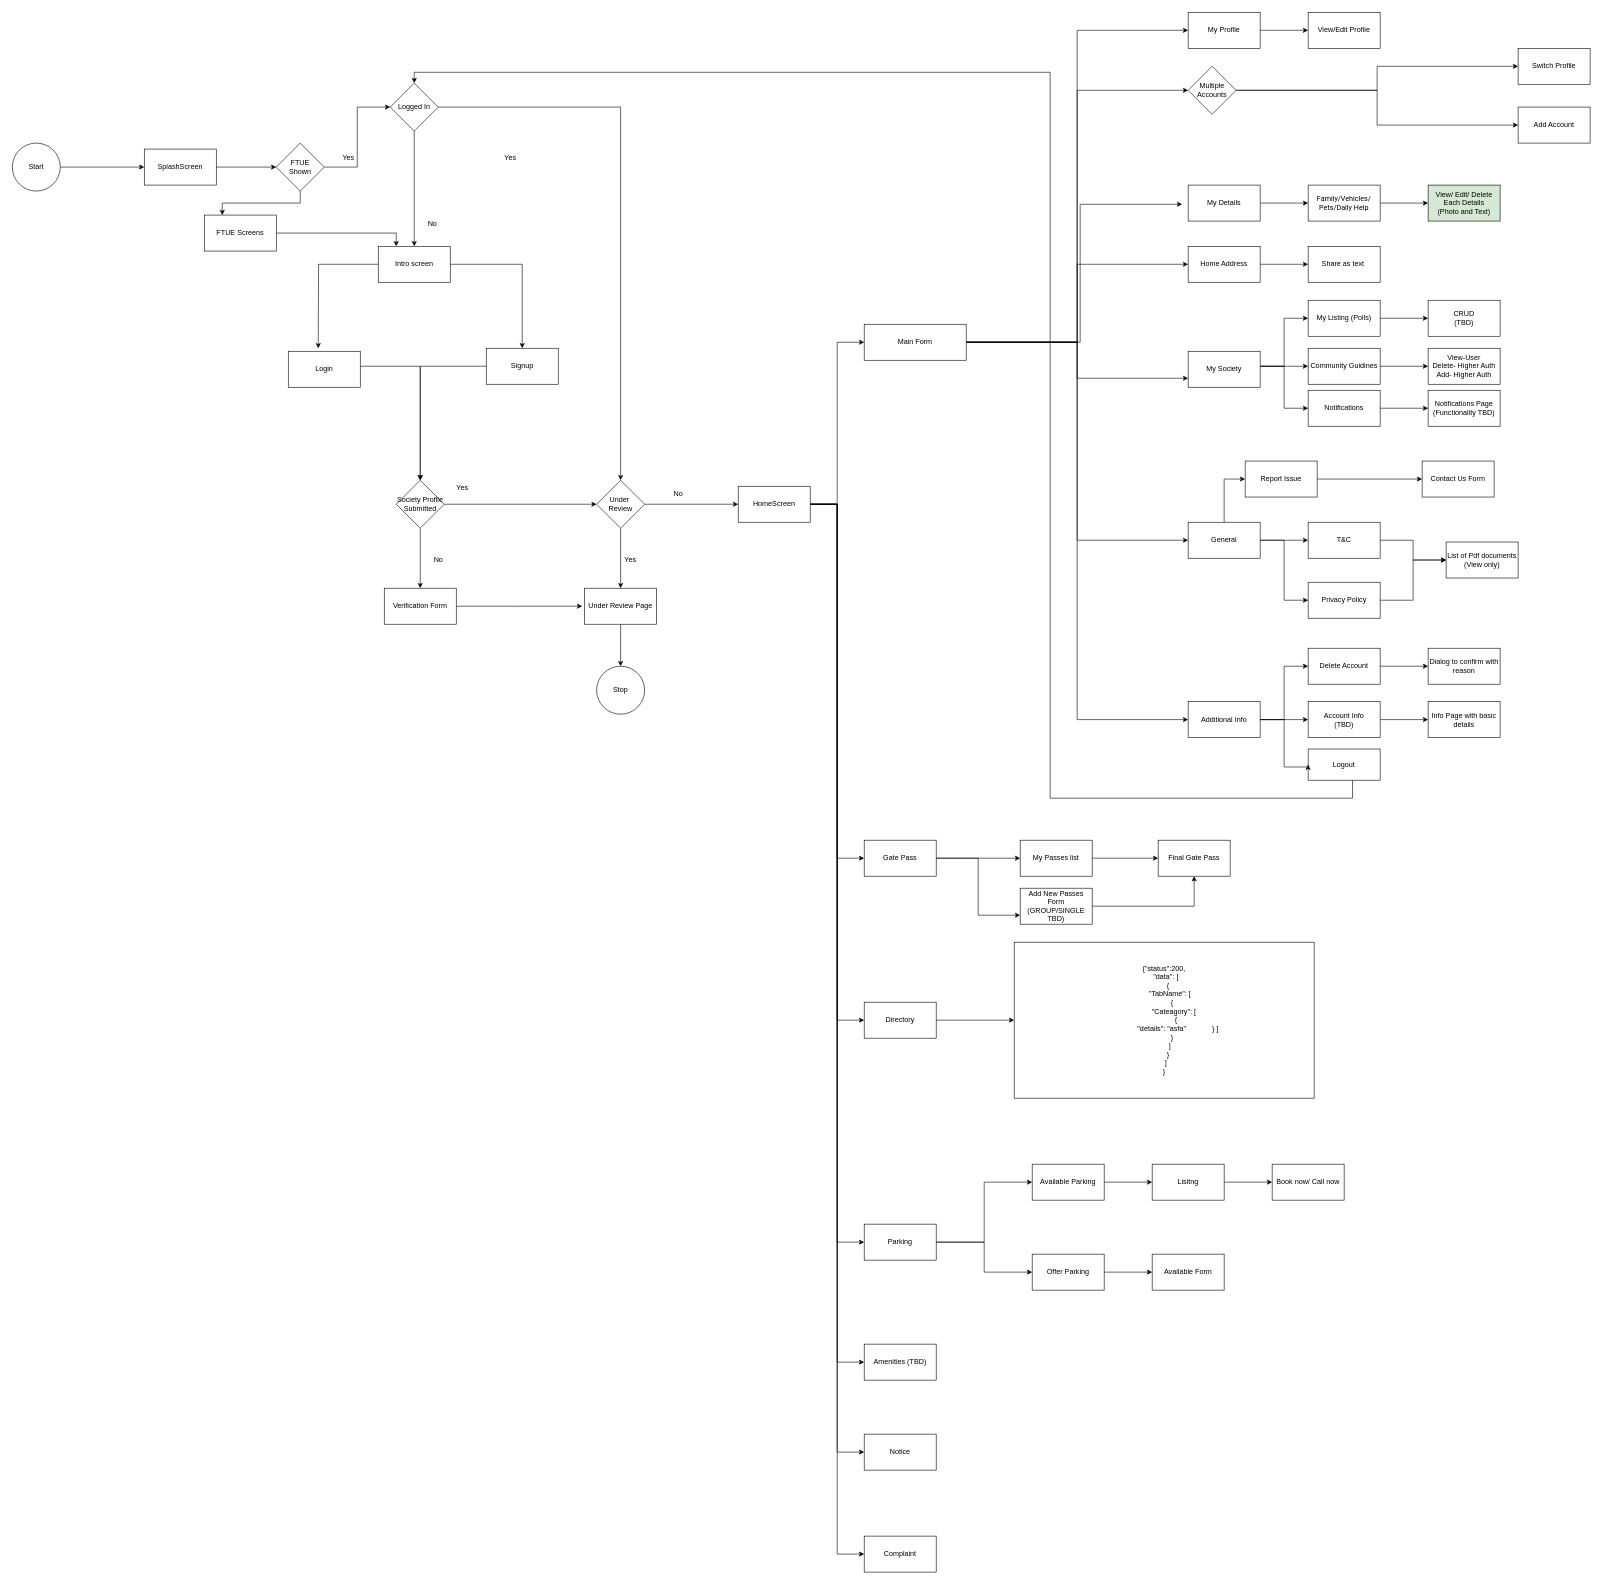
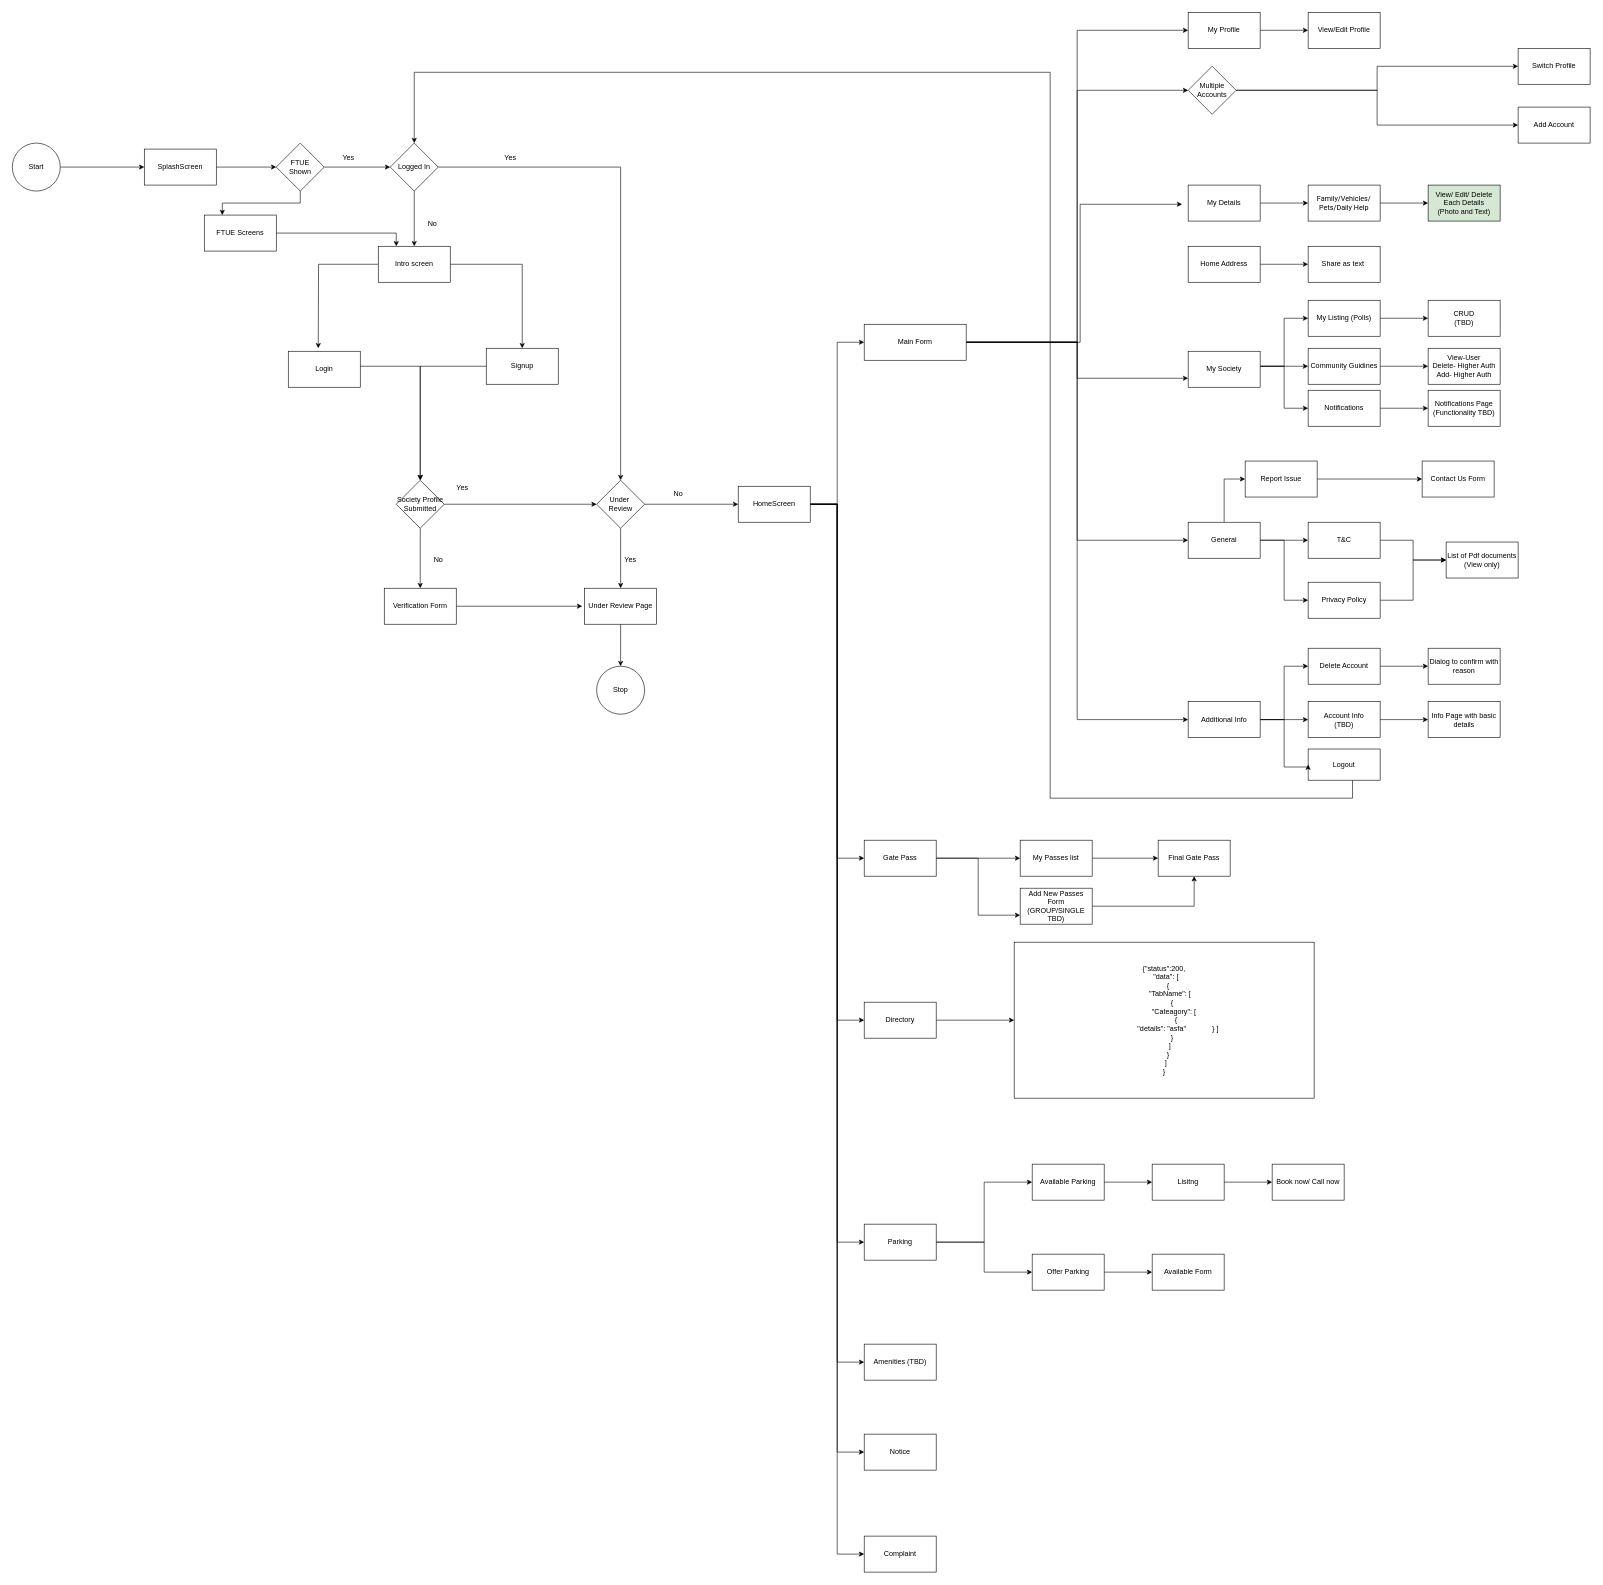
node "Logged In": moved (414, 107) -> (414, 167)
edge "Main Form" -> "Home Address": removed
